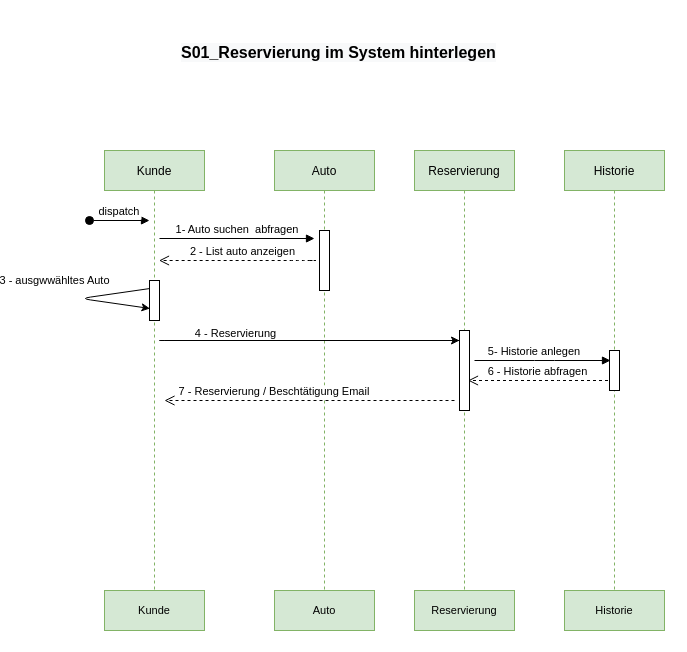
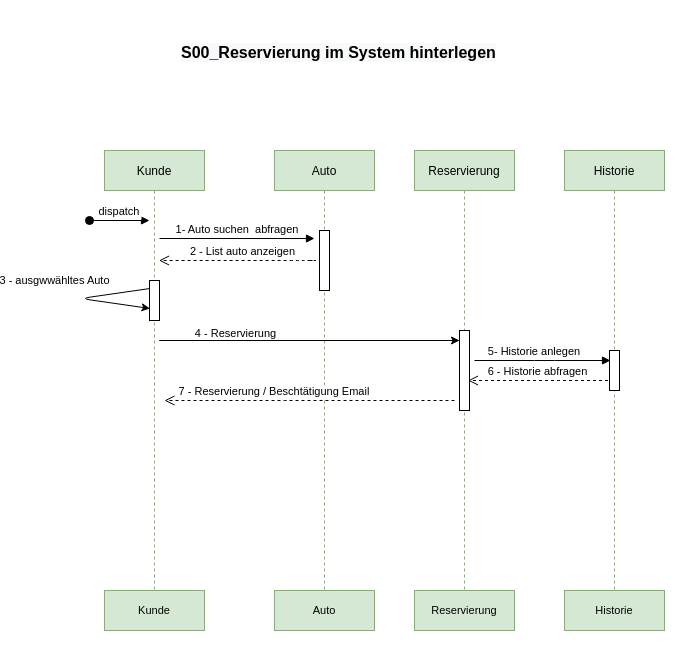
node "S01_Reservierung im System hinterlegen": label "S01_Reservierung im System hinterlegen" -> "S00_Reservierung im System hinterlegen"
